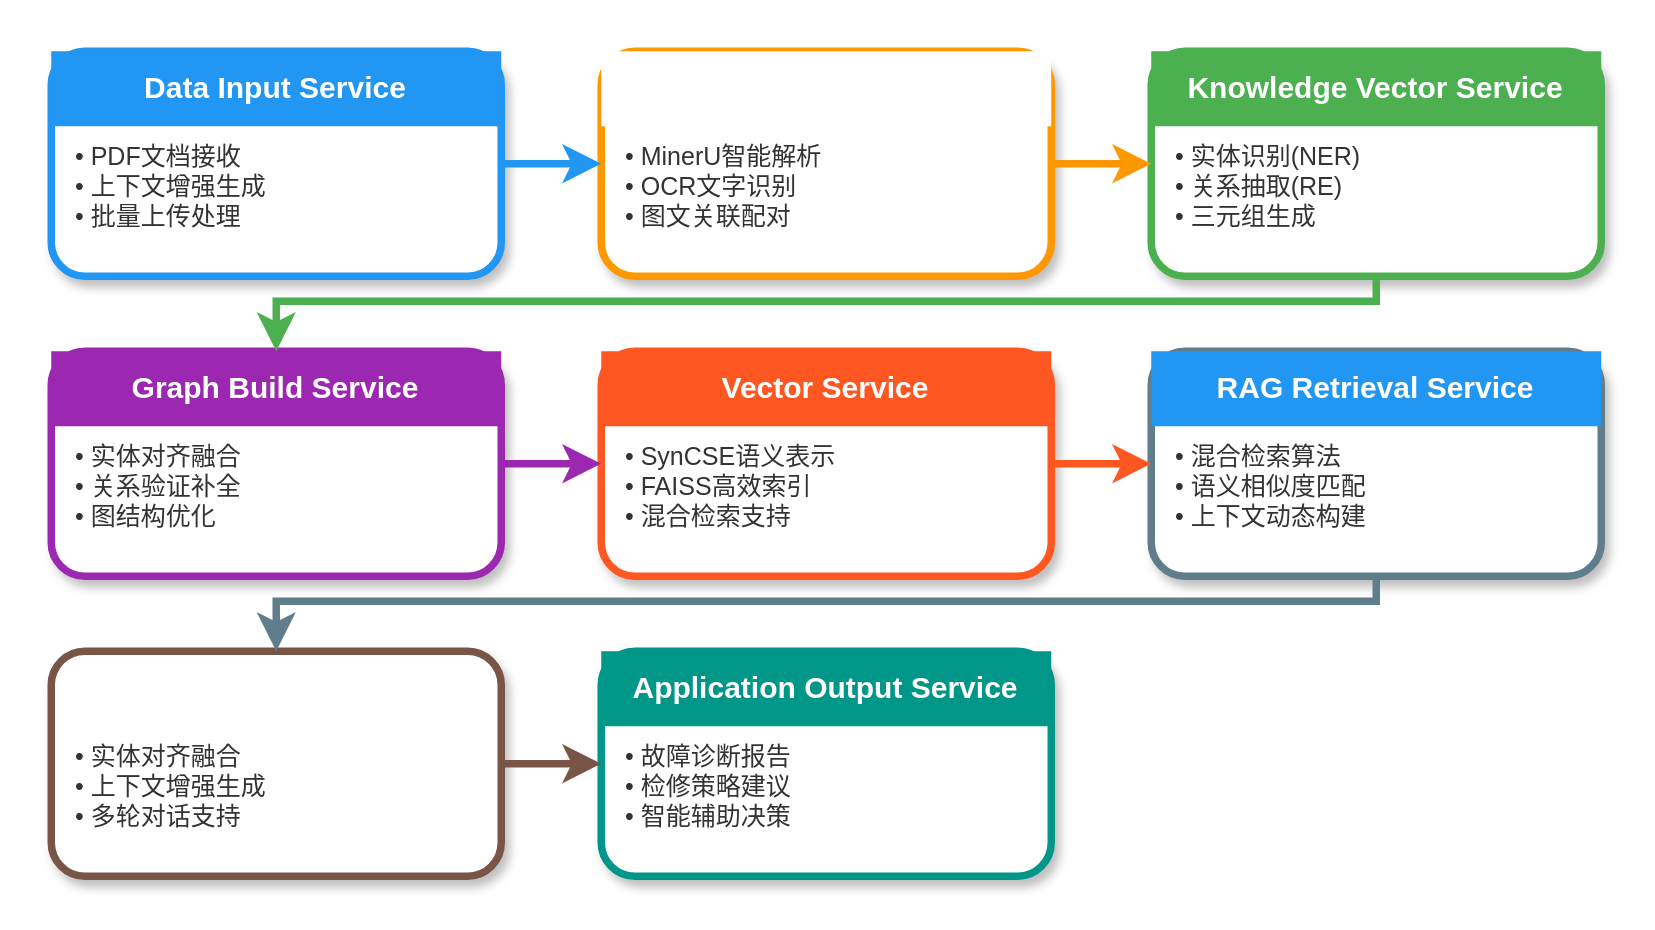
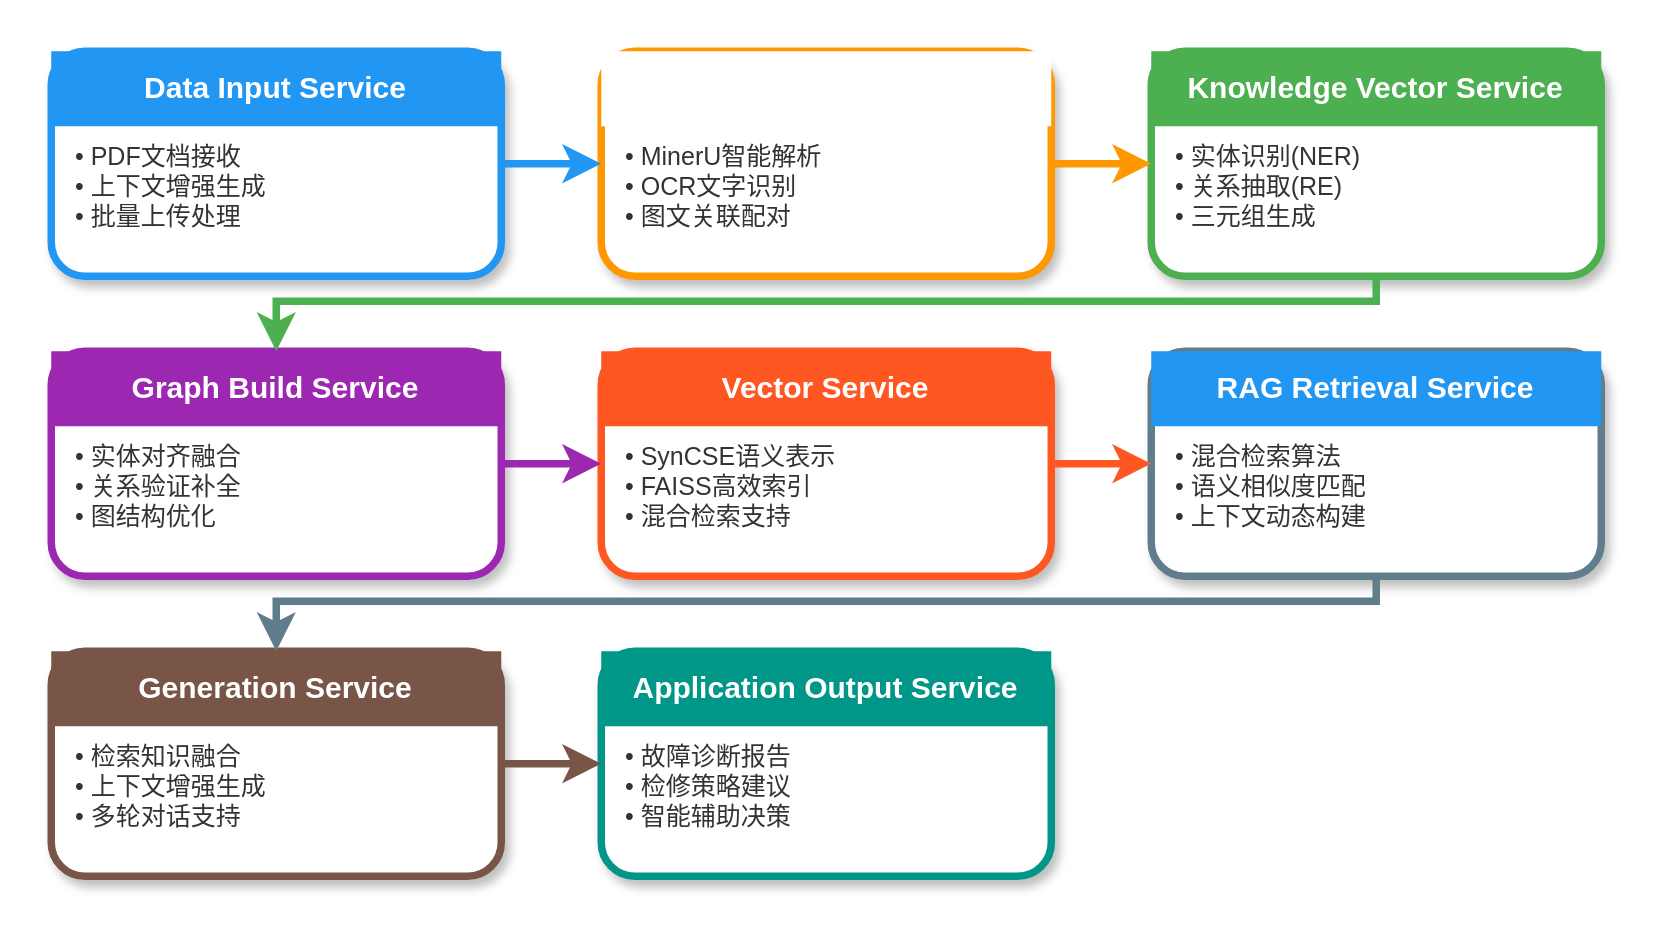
node "Generation Service": added
node "• 实体对齐融合 • 上下文增强生成 • 多轮对话支持": label "• 实体对齐融合 • 上下文增强生成 • 多轮对话支持" -> "• 检索知识融合 • 上下文增强生成 • 多轮对话支持"
